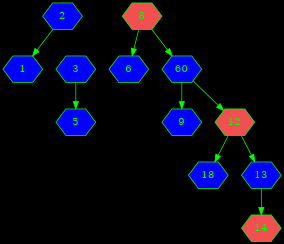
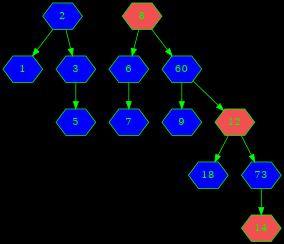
edge "2" -> "3": added
node "7": added
node "13": label "13" -> "73"
